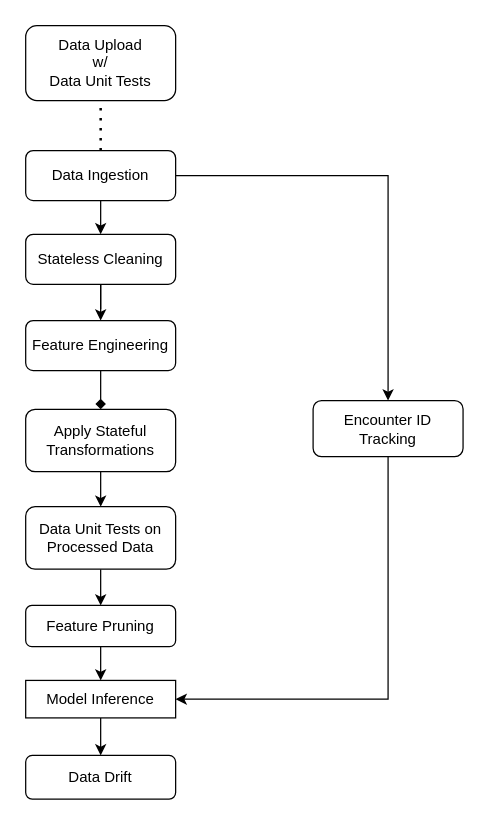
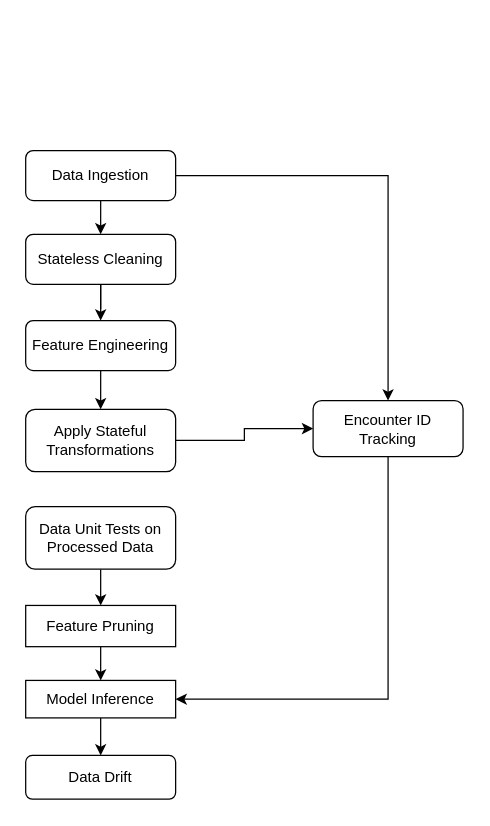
node "Data Upload w/ Data Unit Tests": removed
edge "Data Upload w/ Data Unit Tests" -- "Data Ingestion": removed
edge "Feature Engineering" -> "Apply Stateful Transformations": arrowhead diamond -> classic
edge "Apply Stateful Transformations" -> "Data Unit Tests on Processed Data": now "Apply Stateful Transformations" -> "Encounter ID Tracking"
node "Feature Pruning": shape rounded rectangle -> rectangle
